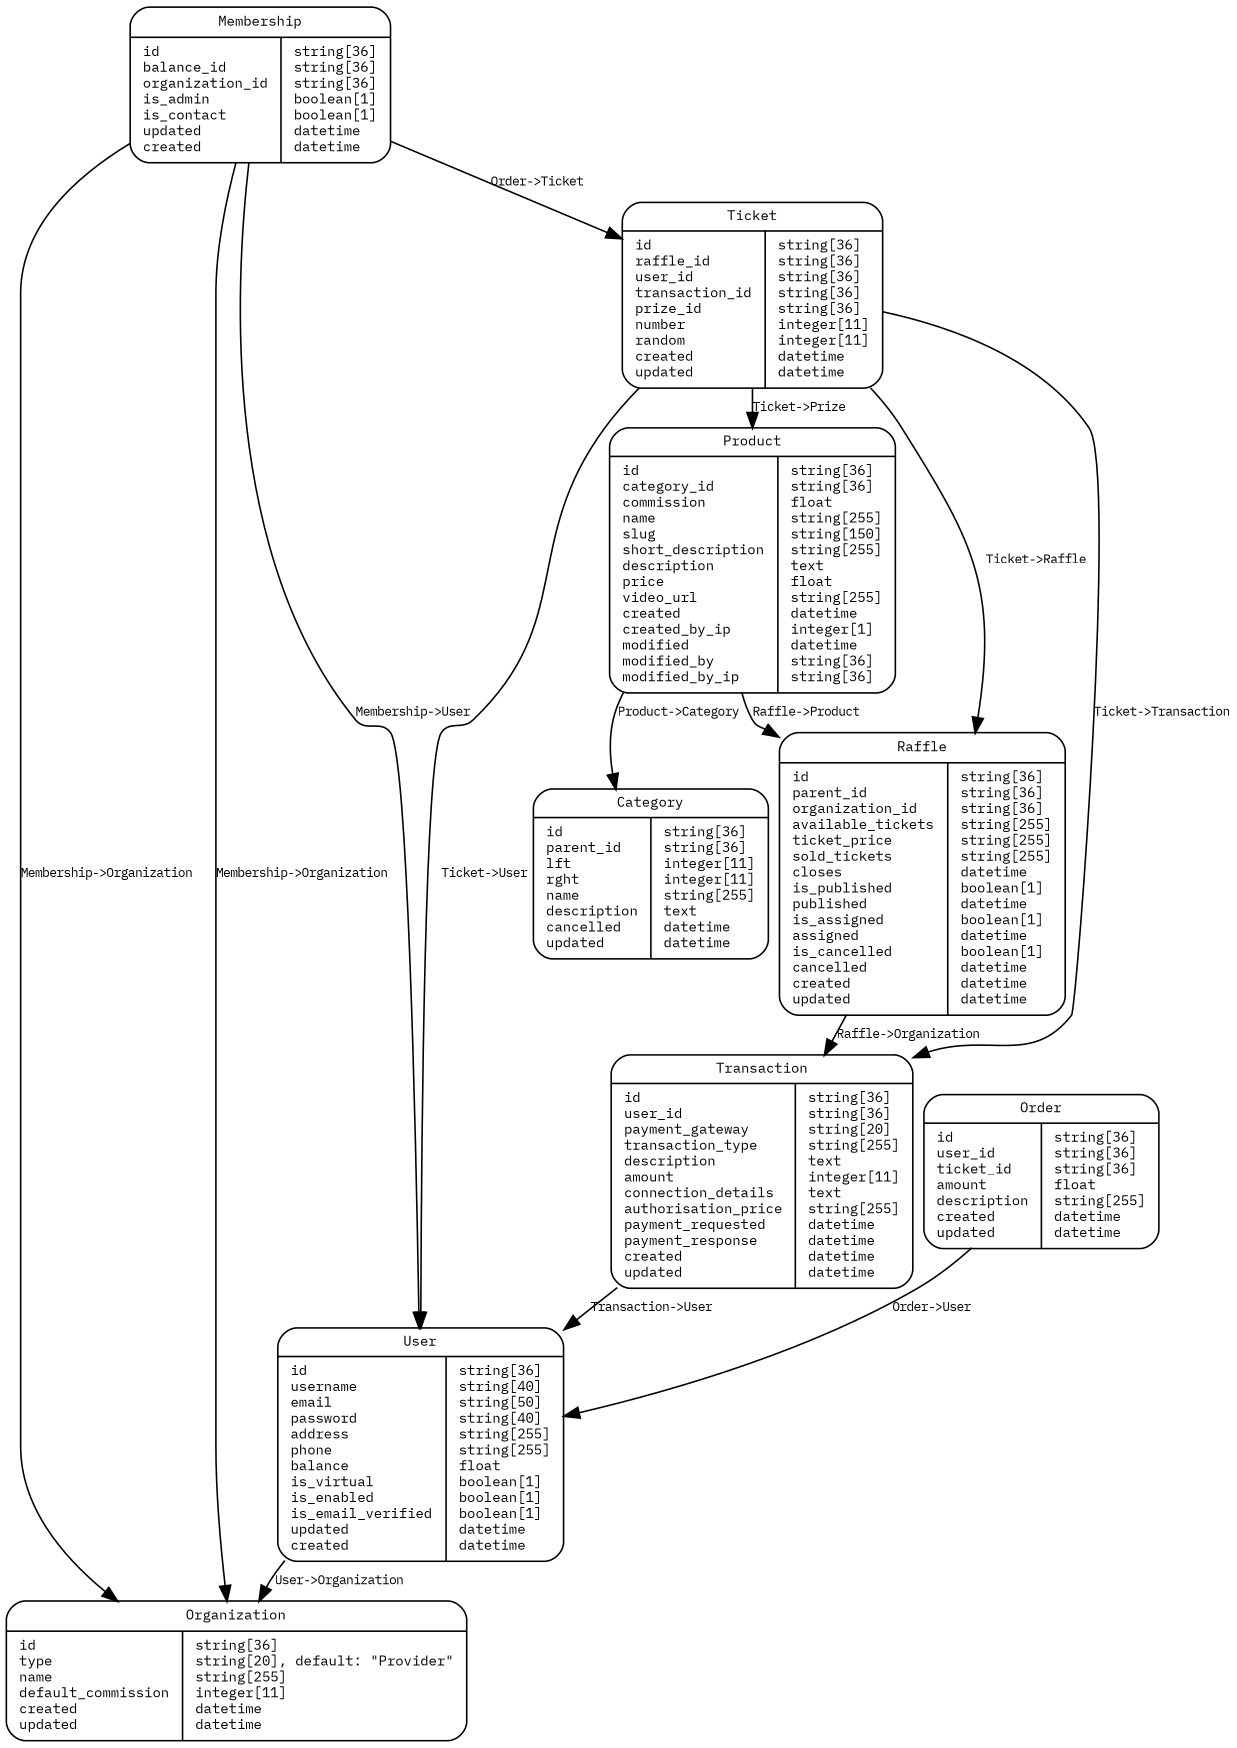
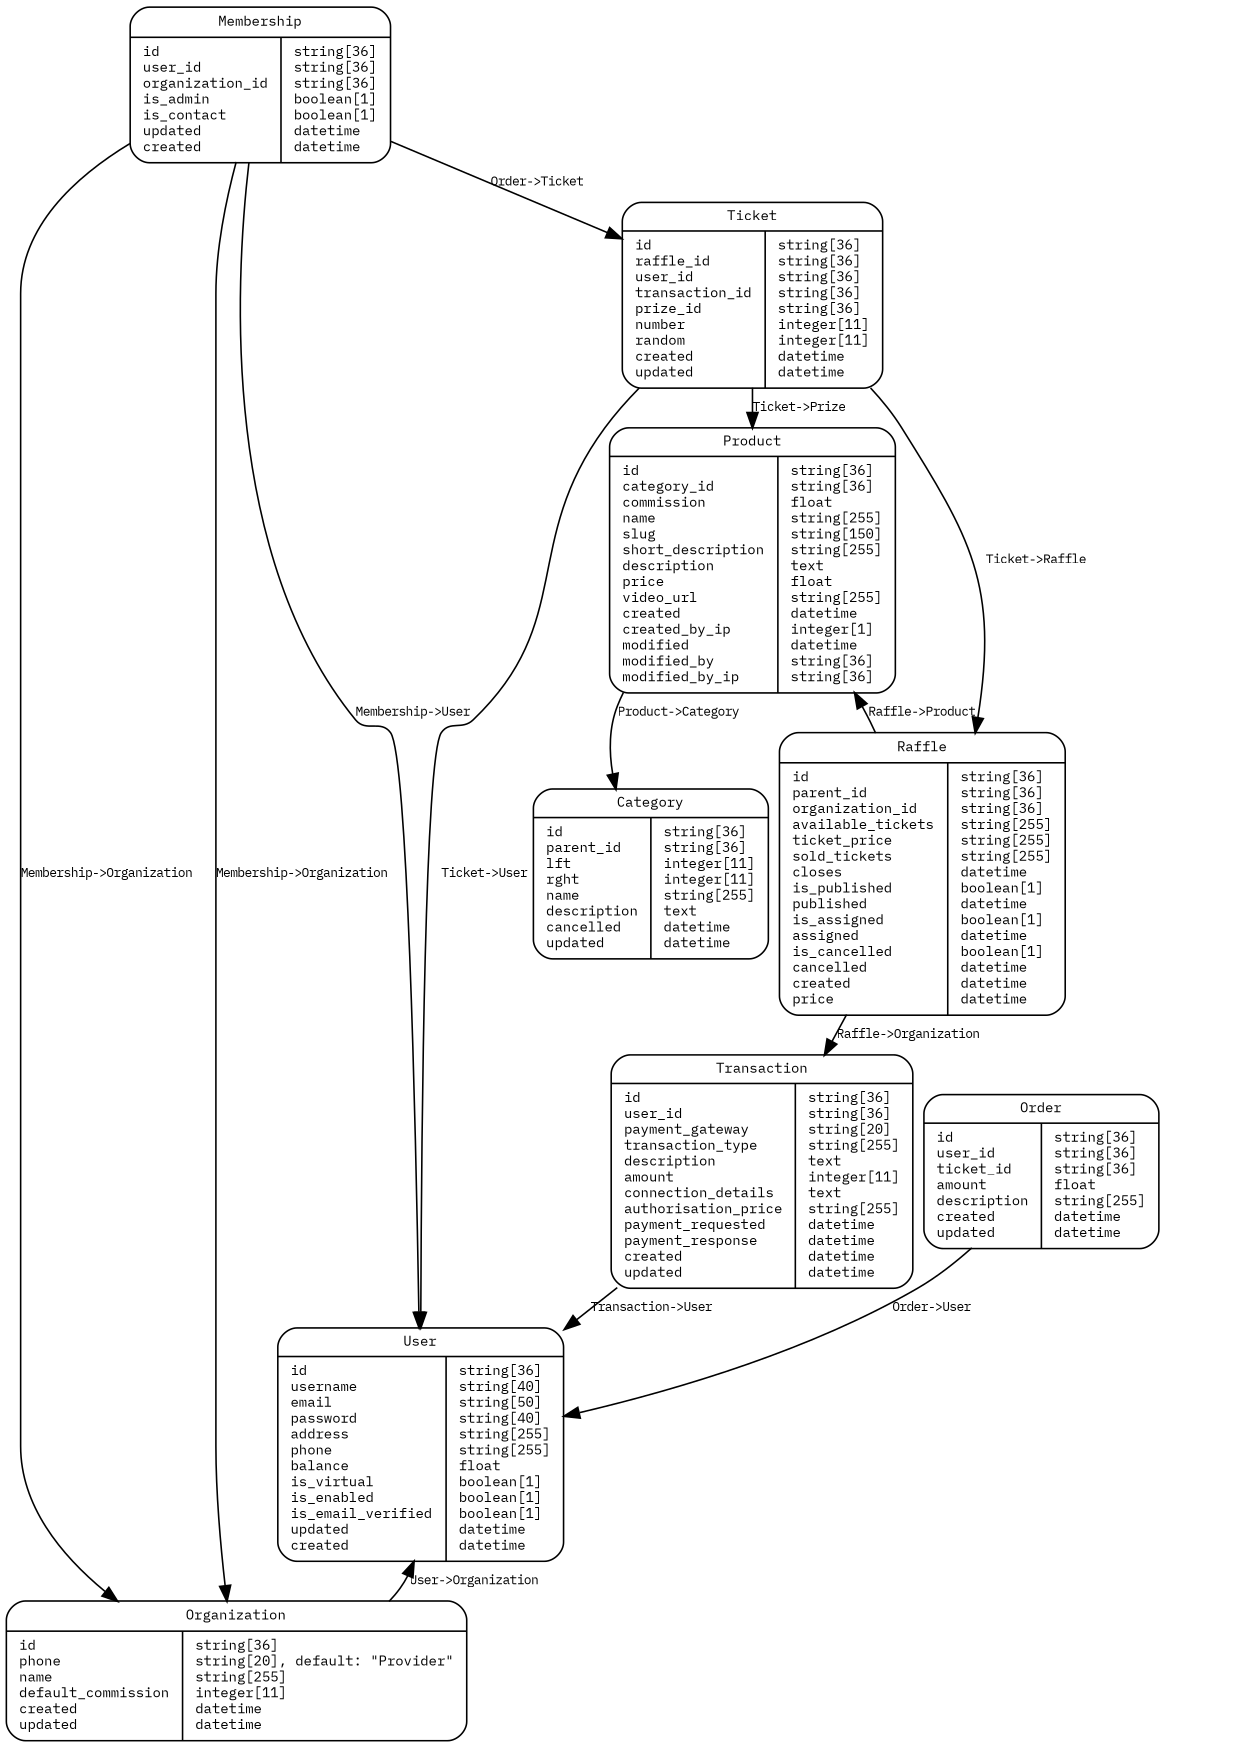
node "Membership": text "balance_id" -> "user_id"
edge "Ticket" -> "Transaction": removed, label "Ticket->Transaction"
edge "Product" -> "Raffle": reversed
node "Raffle": text "updated" -> "price"
edge "User" -> "Organization": reversed
node "Organization": text "type" -> "phone"
